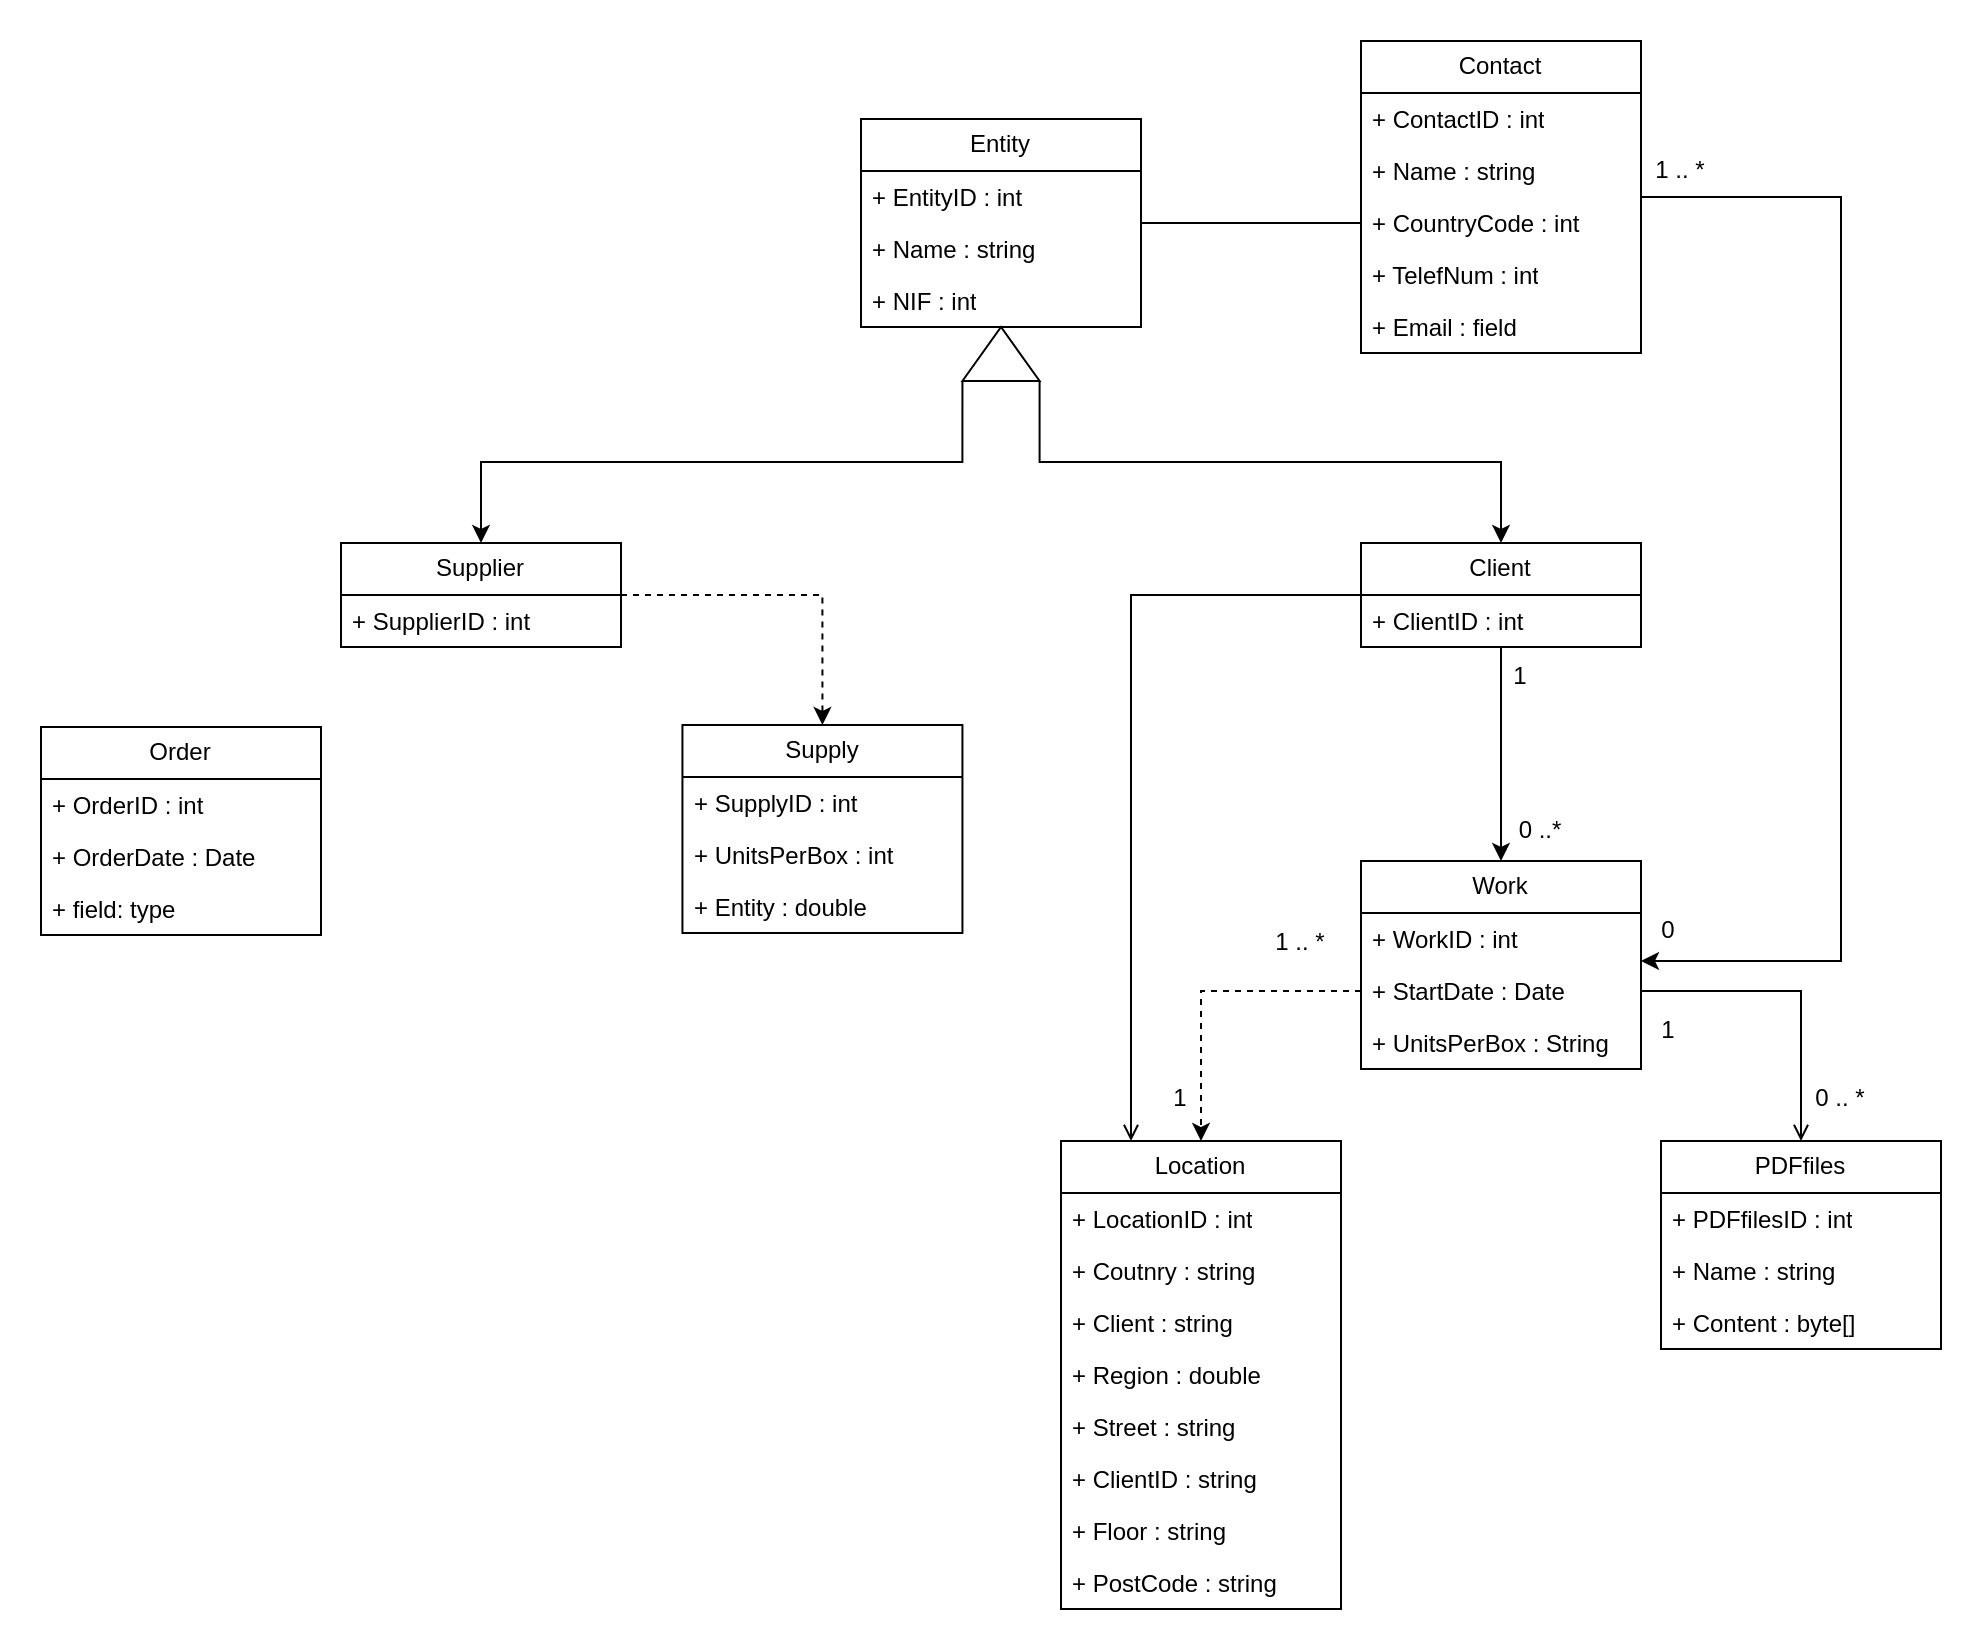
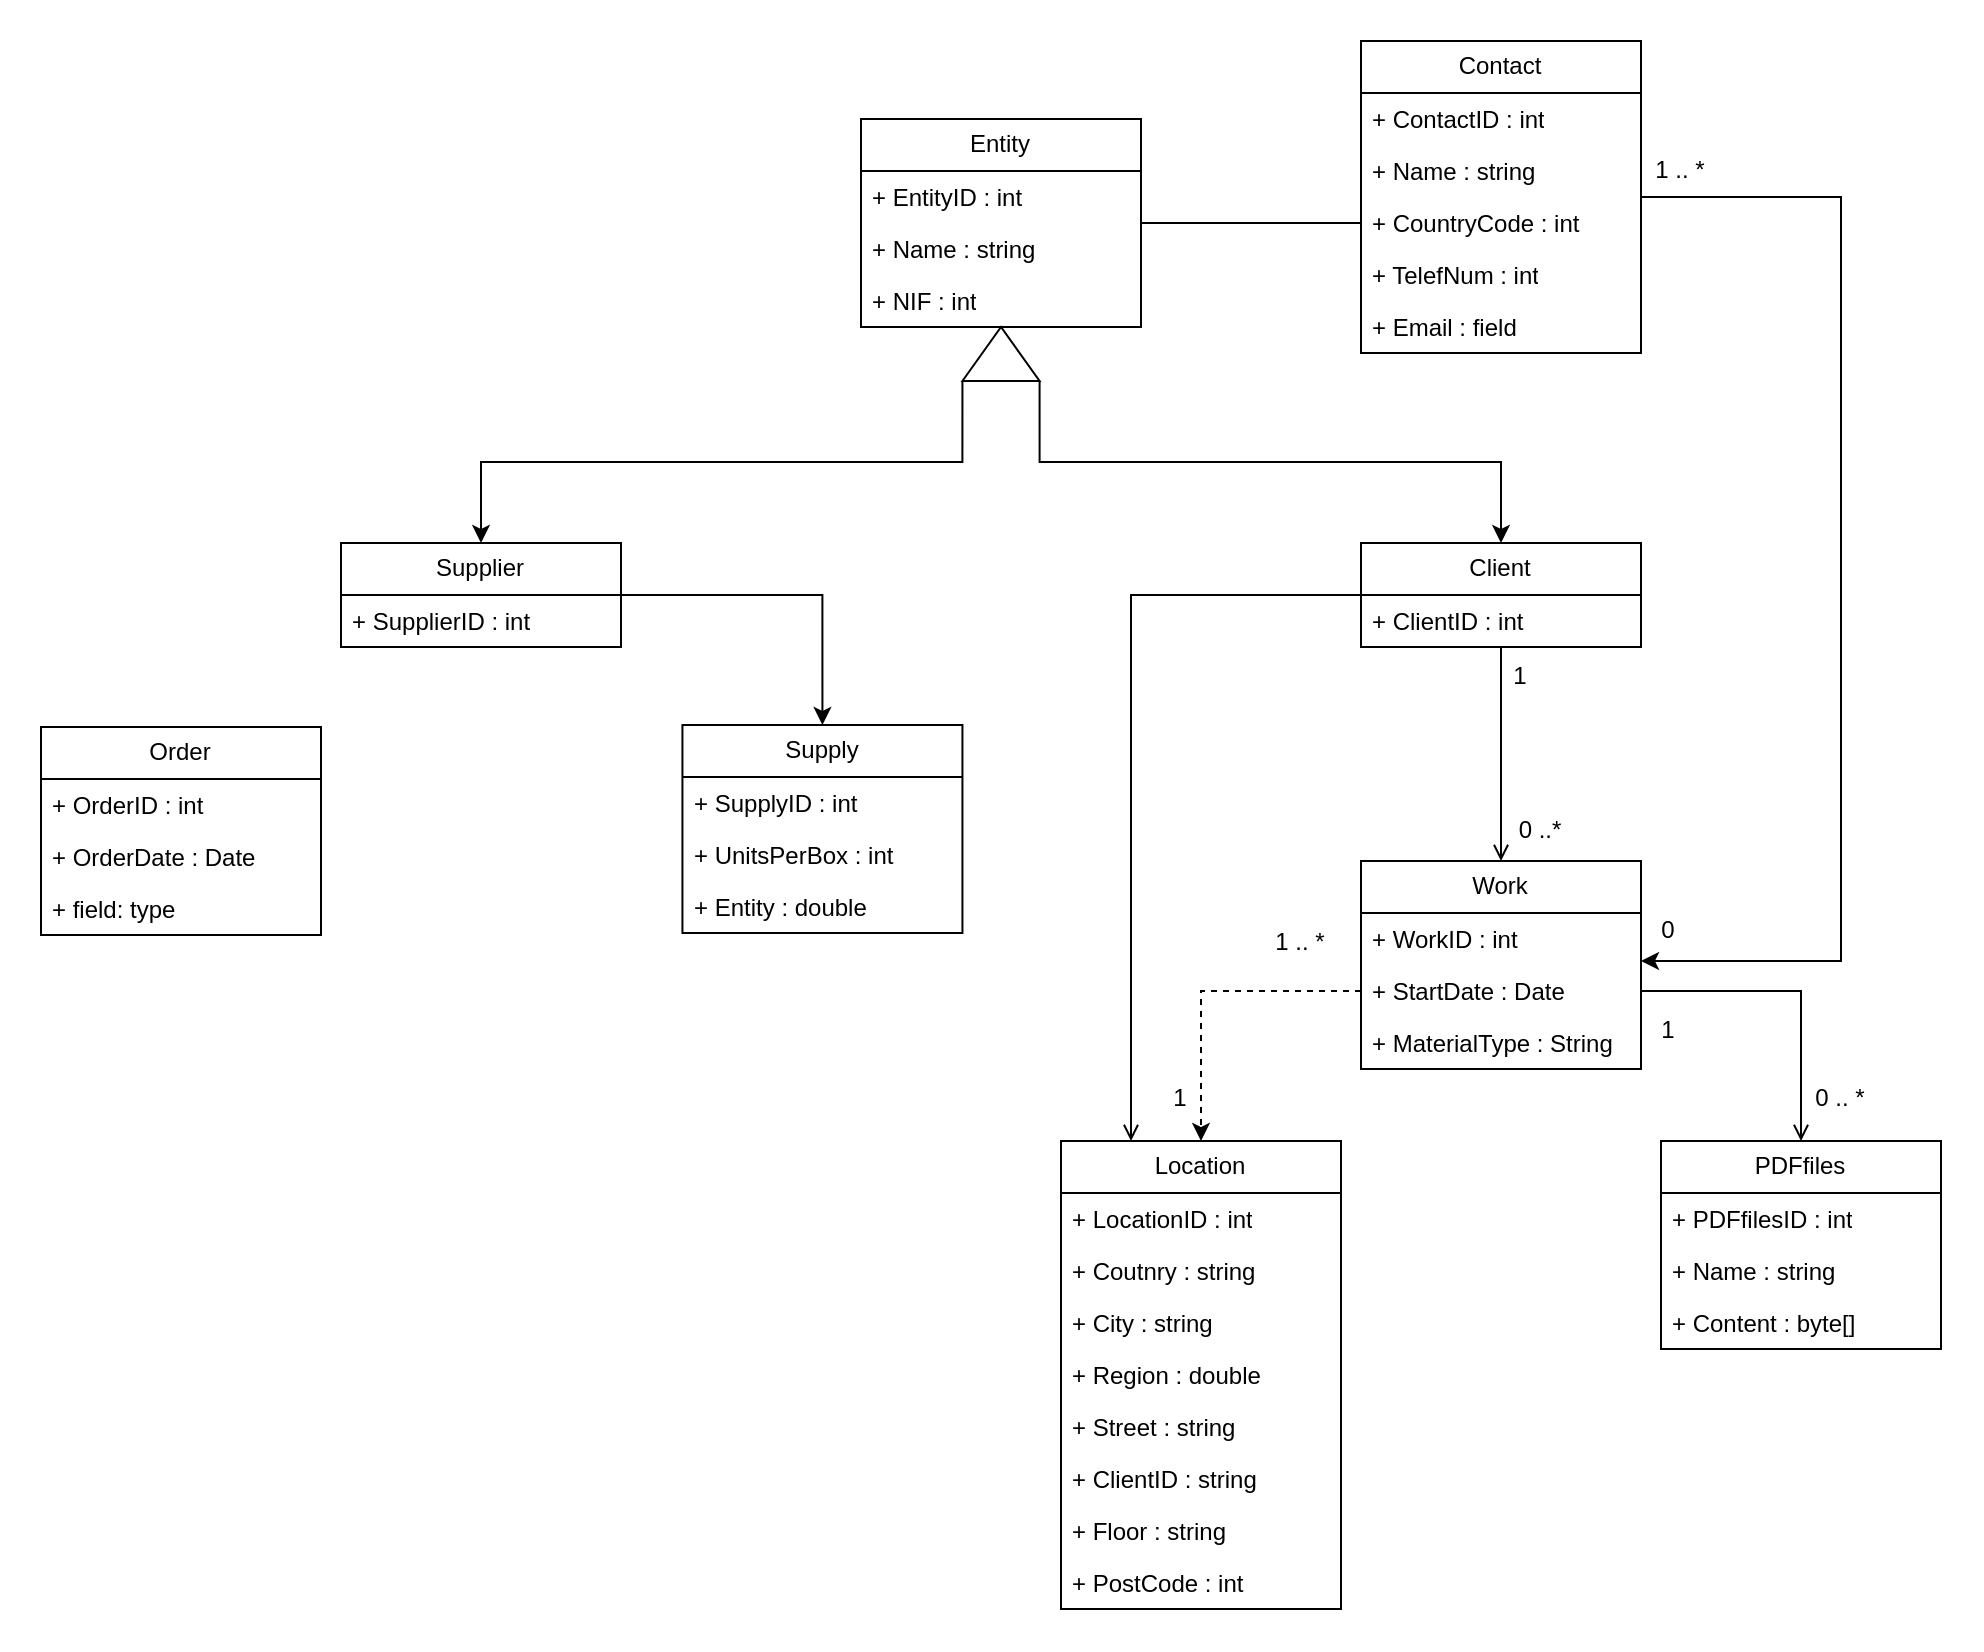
edge "Supplier" -> "Supply": style dashed -> solid
edge "Client" -> "Work": arrowhead classic -> open
node "+ UnitsPerBox : String": label "+ UnitsPerBox : String" -> "+ MaterialType : String"
node "+ Client : string": label "+ Client : string" -> "+ City : string"
node "+ PostCode : string": label "+ PostCode : string" -> "+ PostCode : int"
